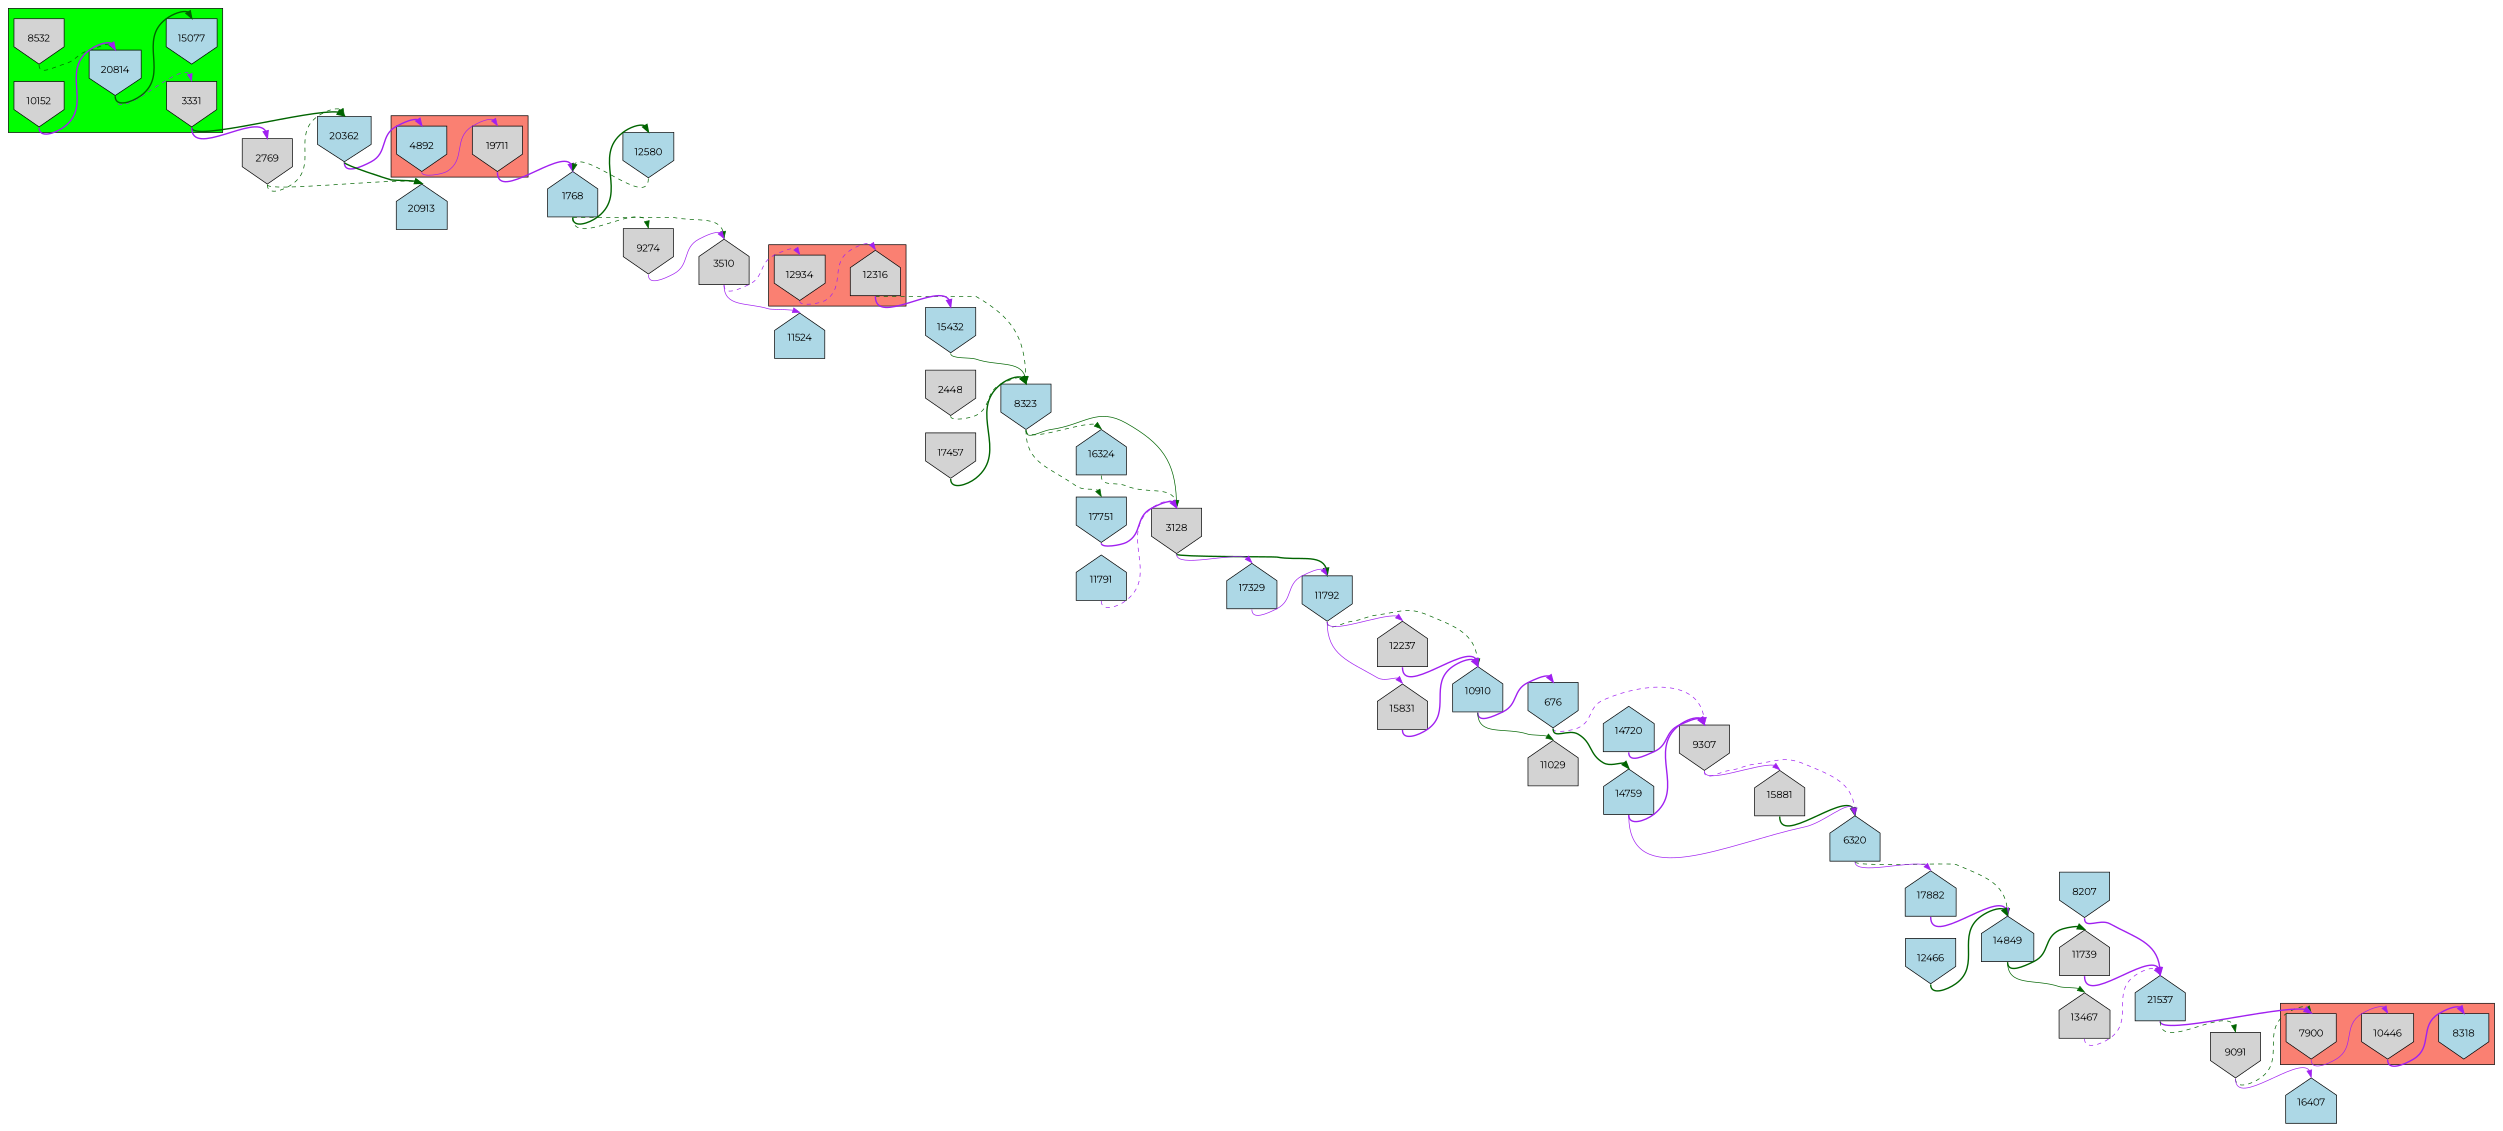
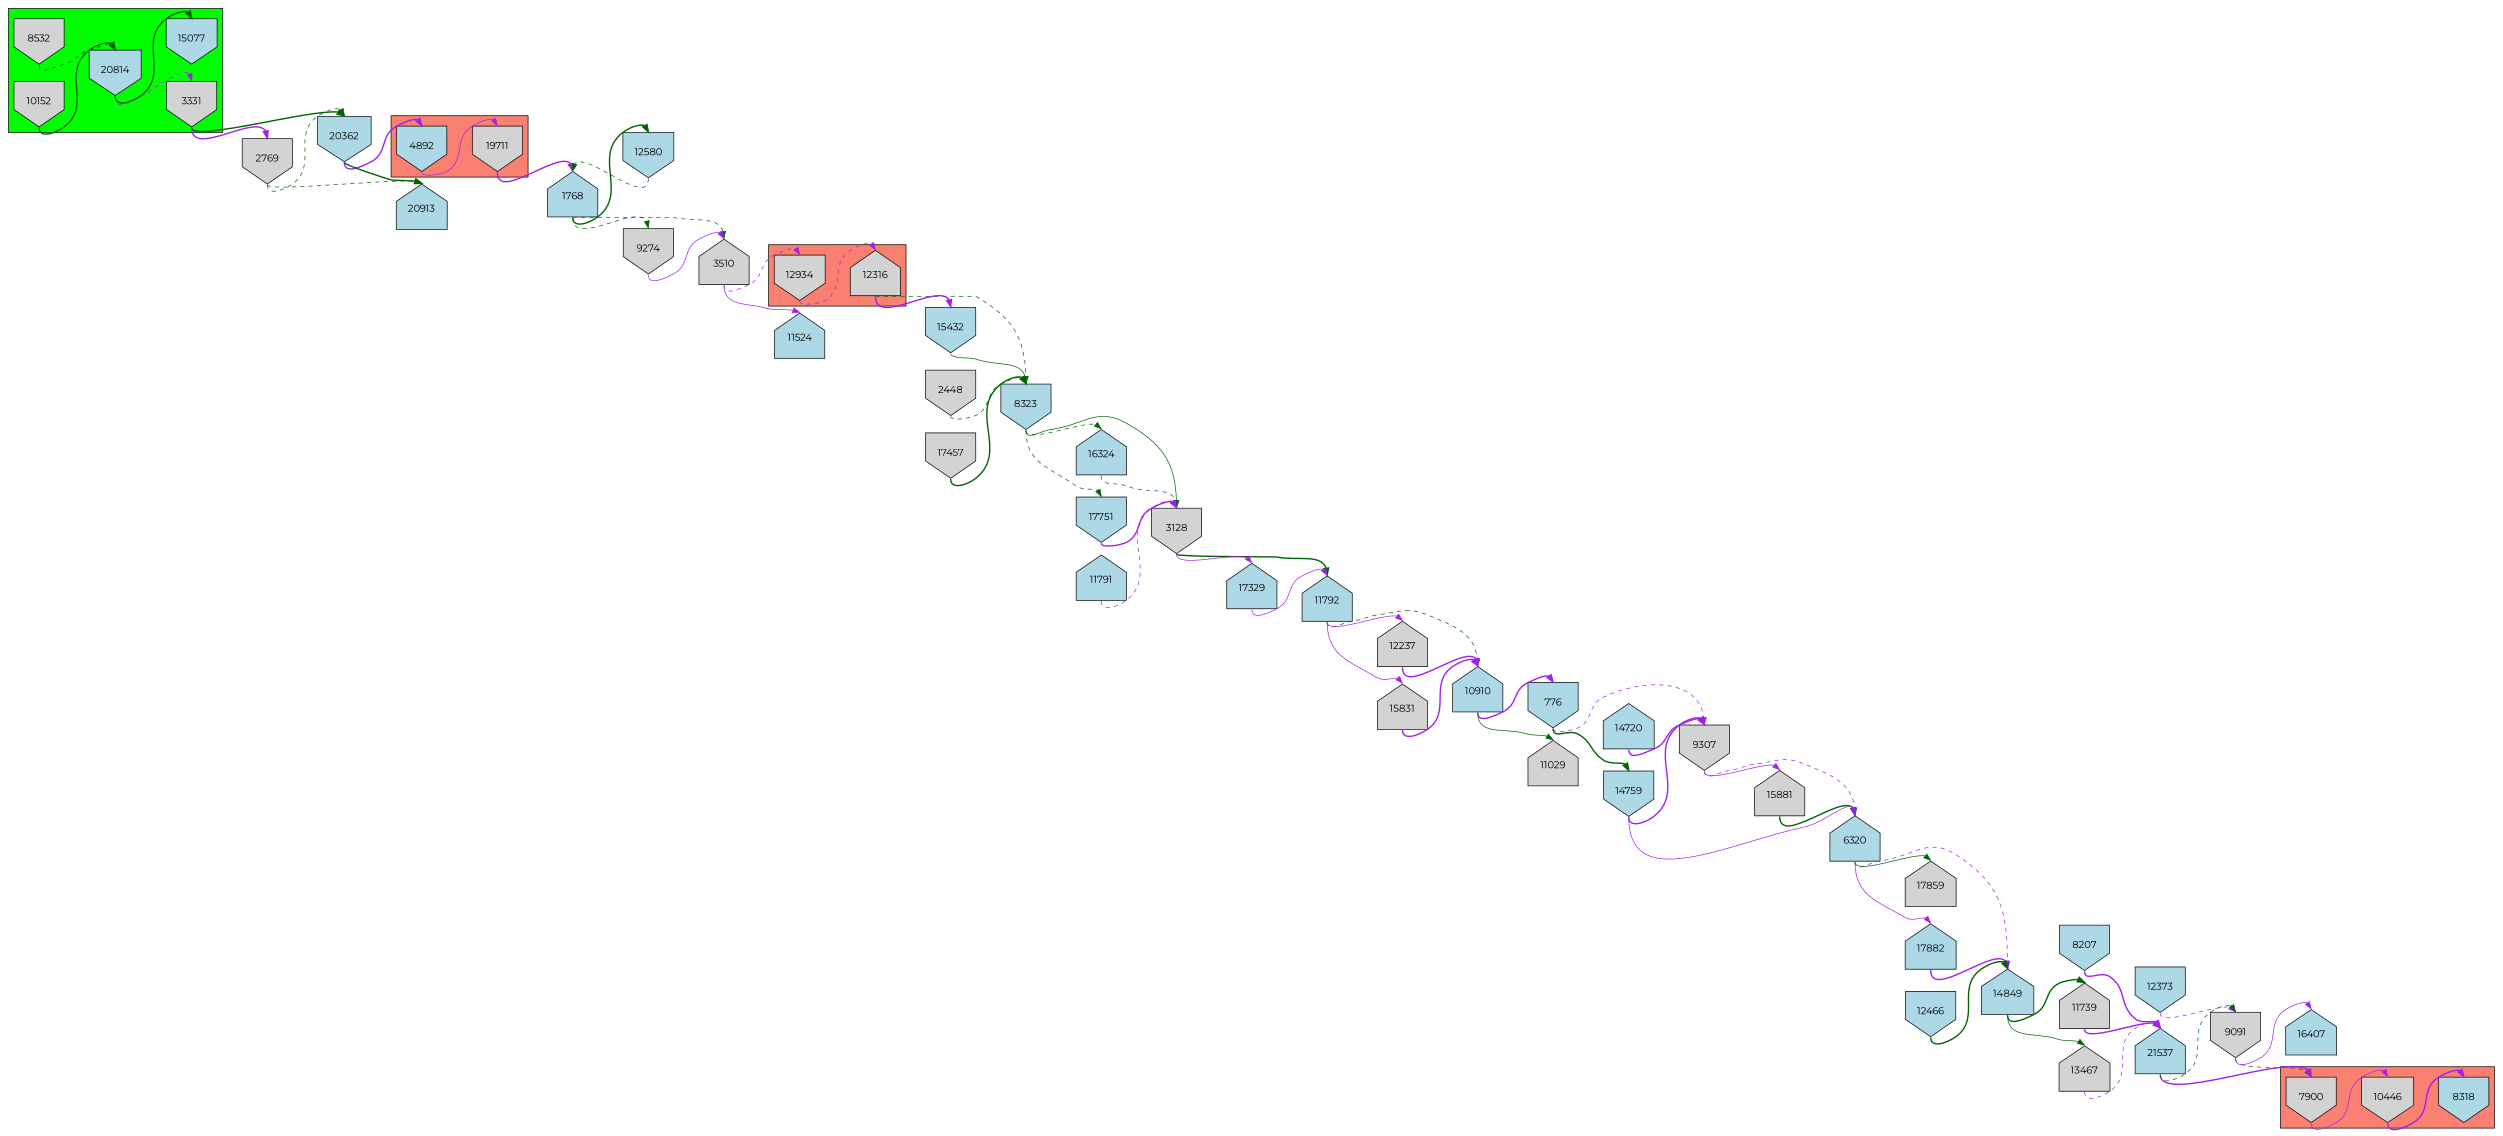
edge "10152" -> "20814": color purple -> darkgreen
node "11792": shape invhouse -> house
node "676": label "676" -> "776"
node "14759": shape house -> invhouse
edge "6320" -> "14849": color darkgreen -> purple
node "17859": added
node "12373": added
